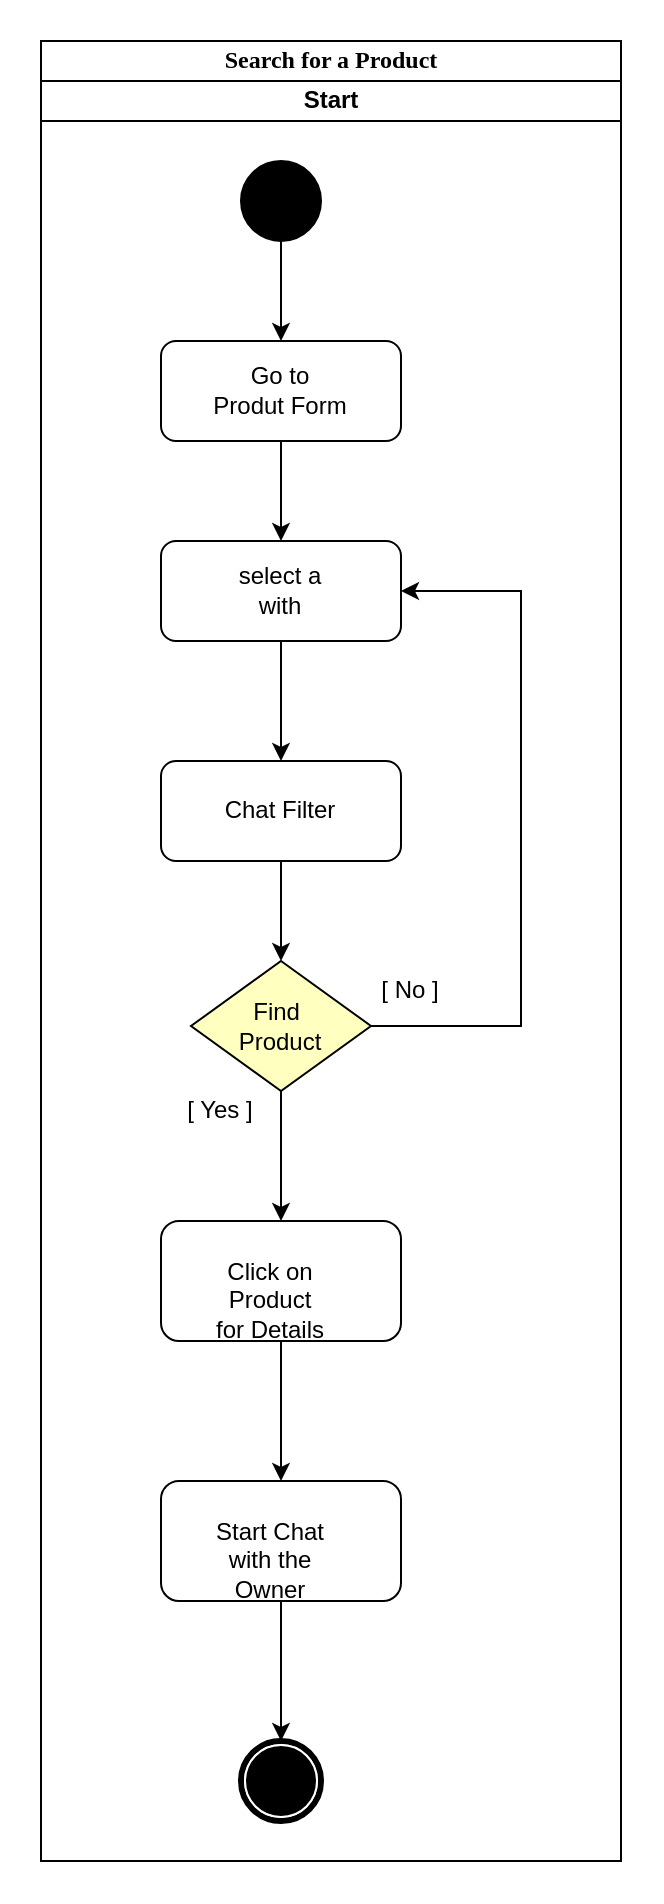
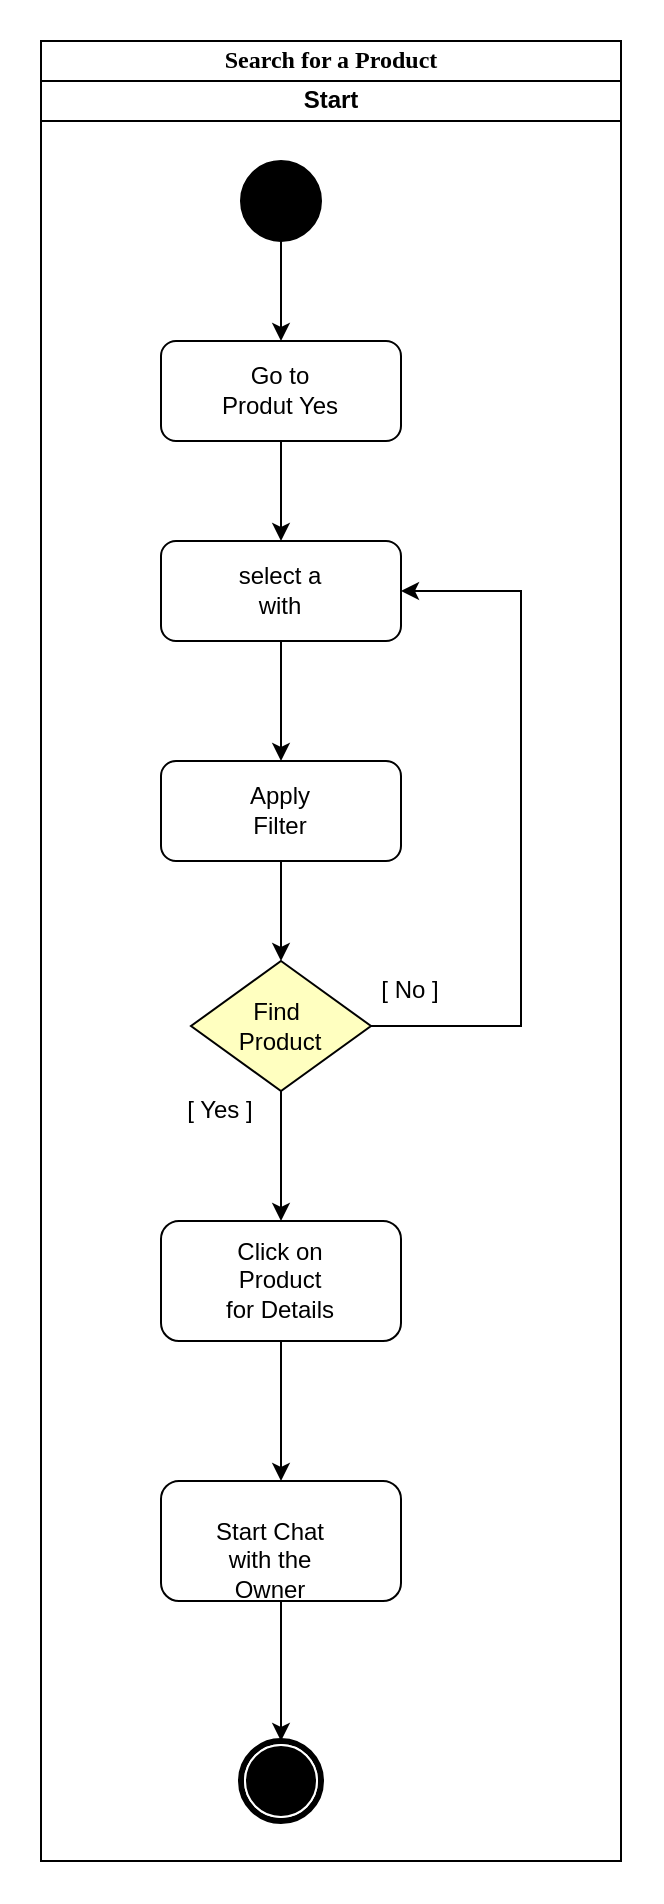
node "Go to Produt Form": label "Go to Produt Form" -> "Go to Produt Yes"
node "Chat Filter": label "Chat Filter" -> "Apply Filter"
node "Click on Product for Details": moved (271, 1301) -> (281, 1281)
